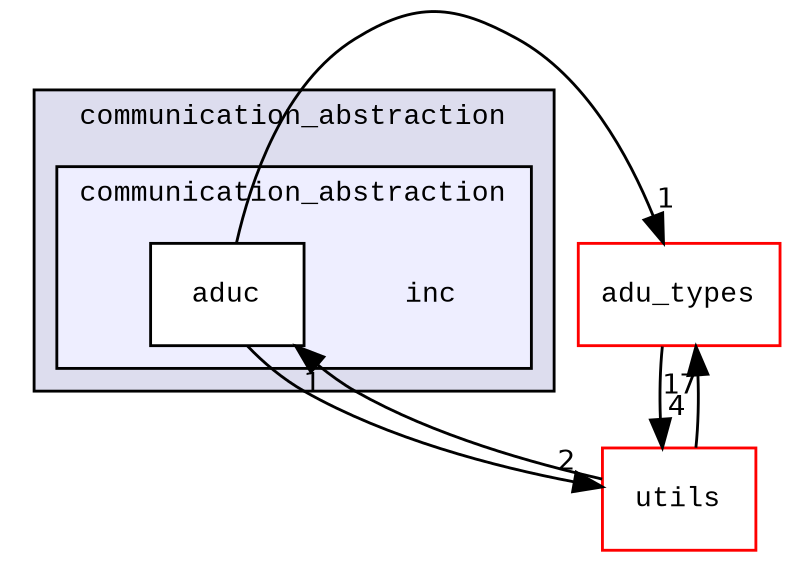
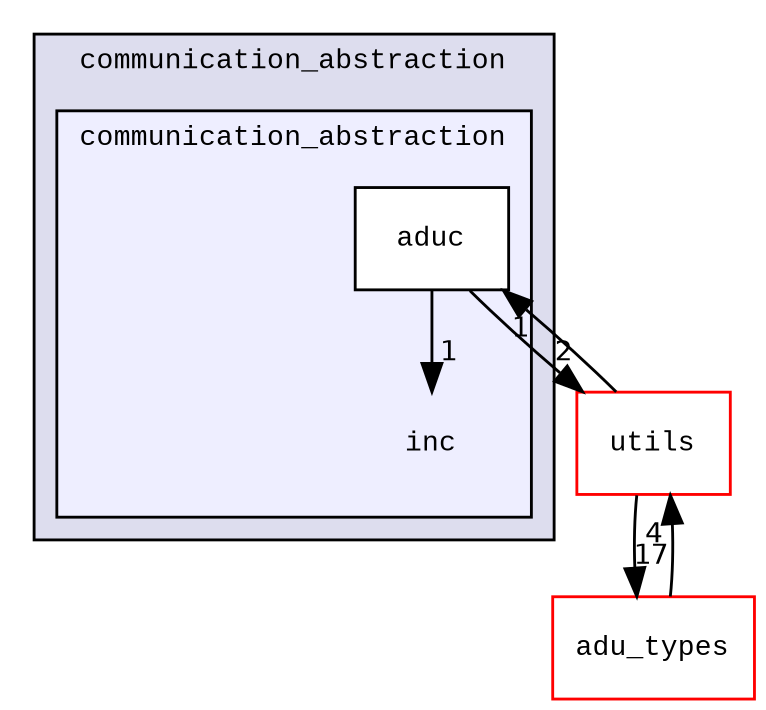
edge "aduc" -> "adu_types": now "aduc" -> "inc"
